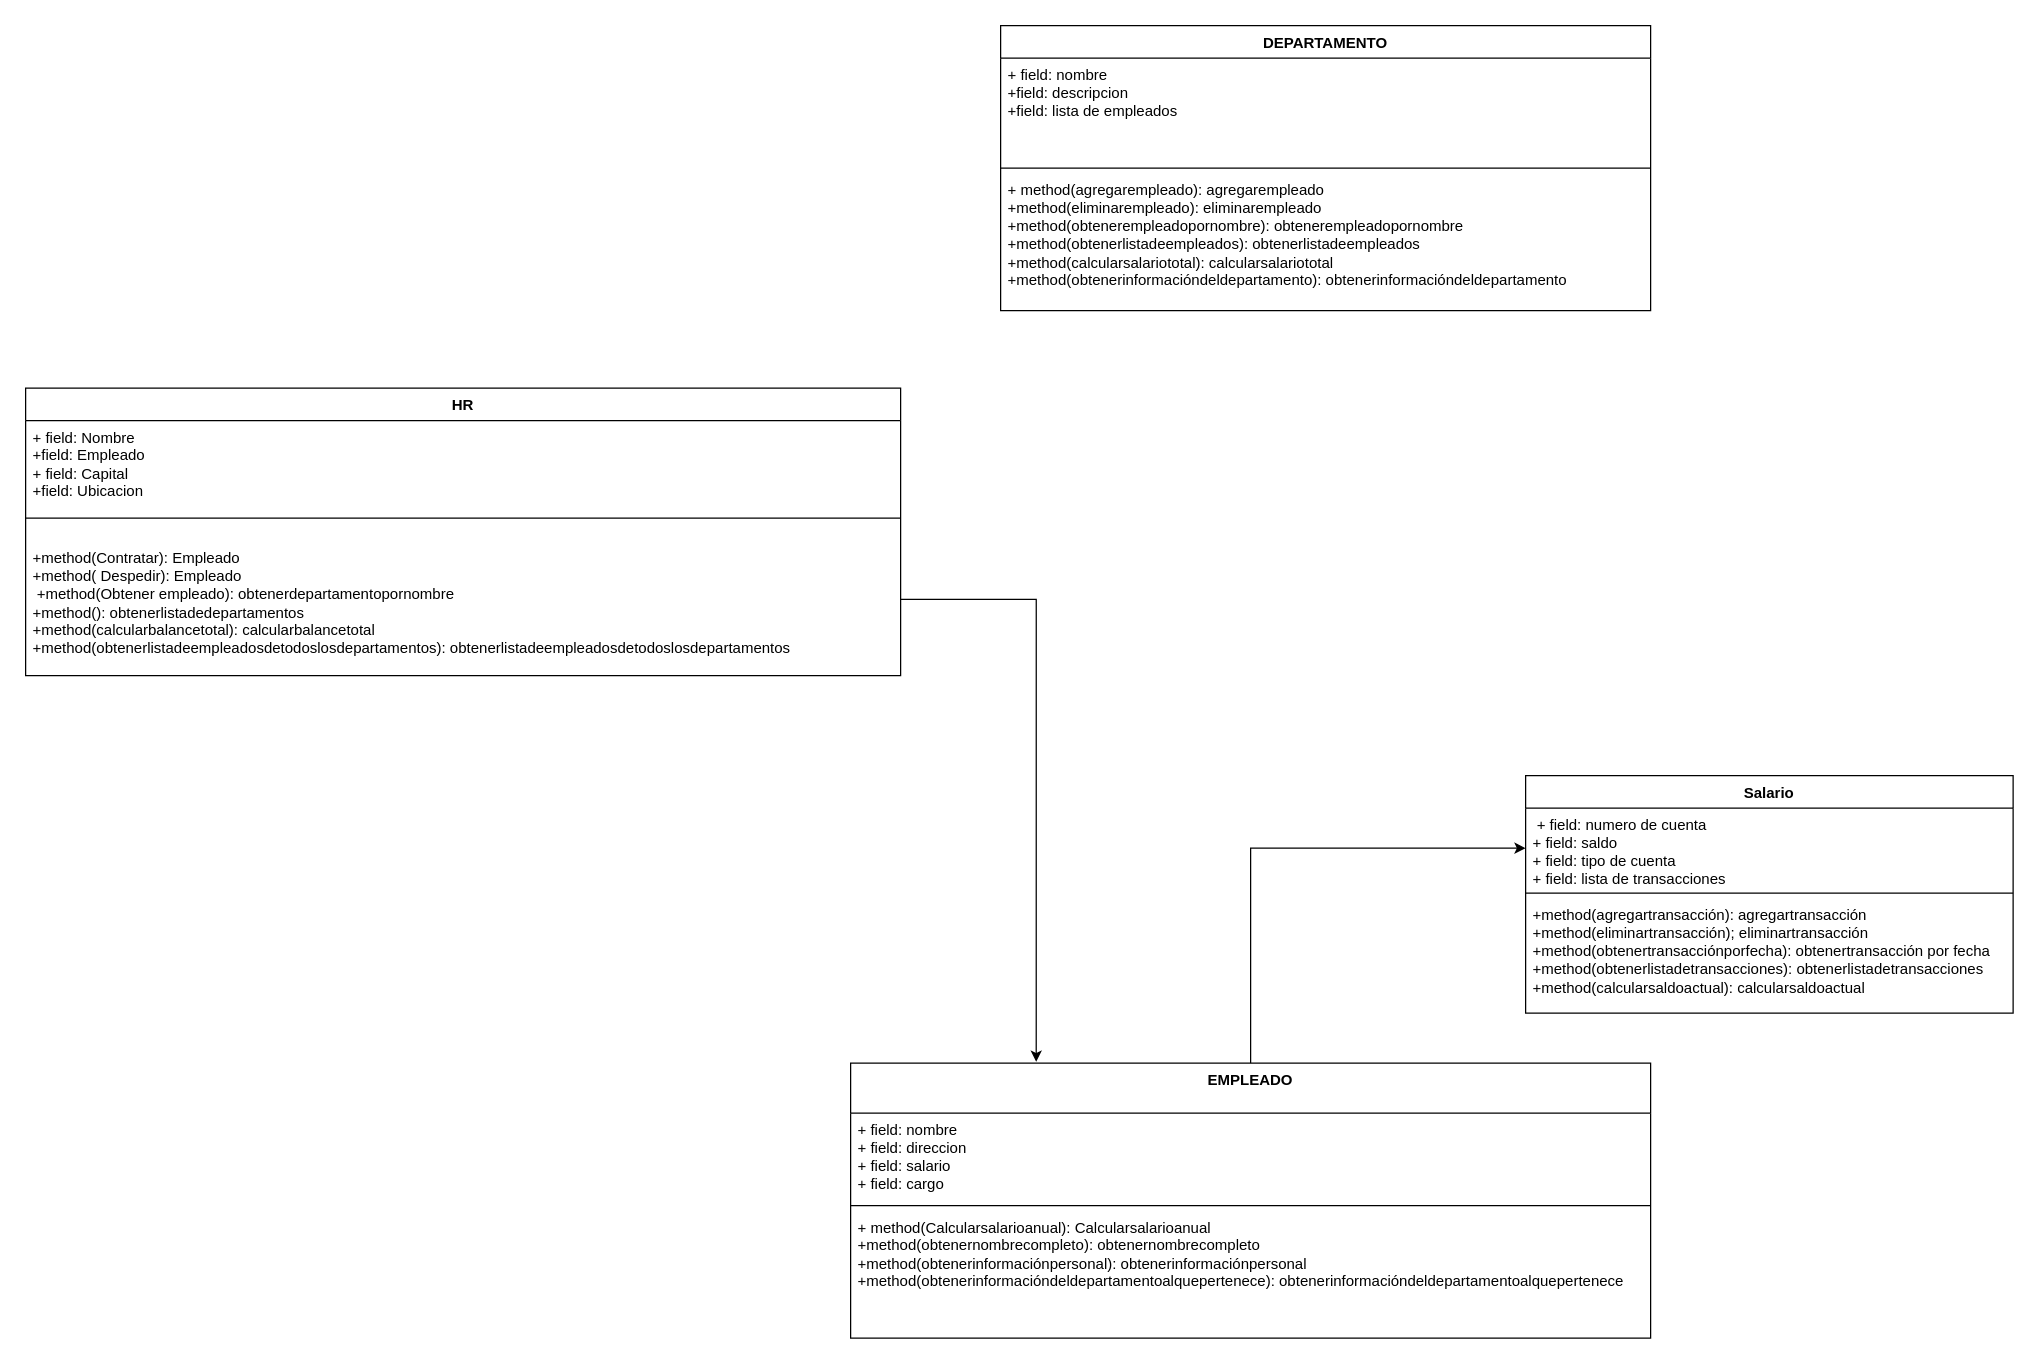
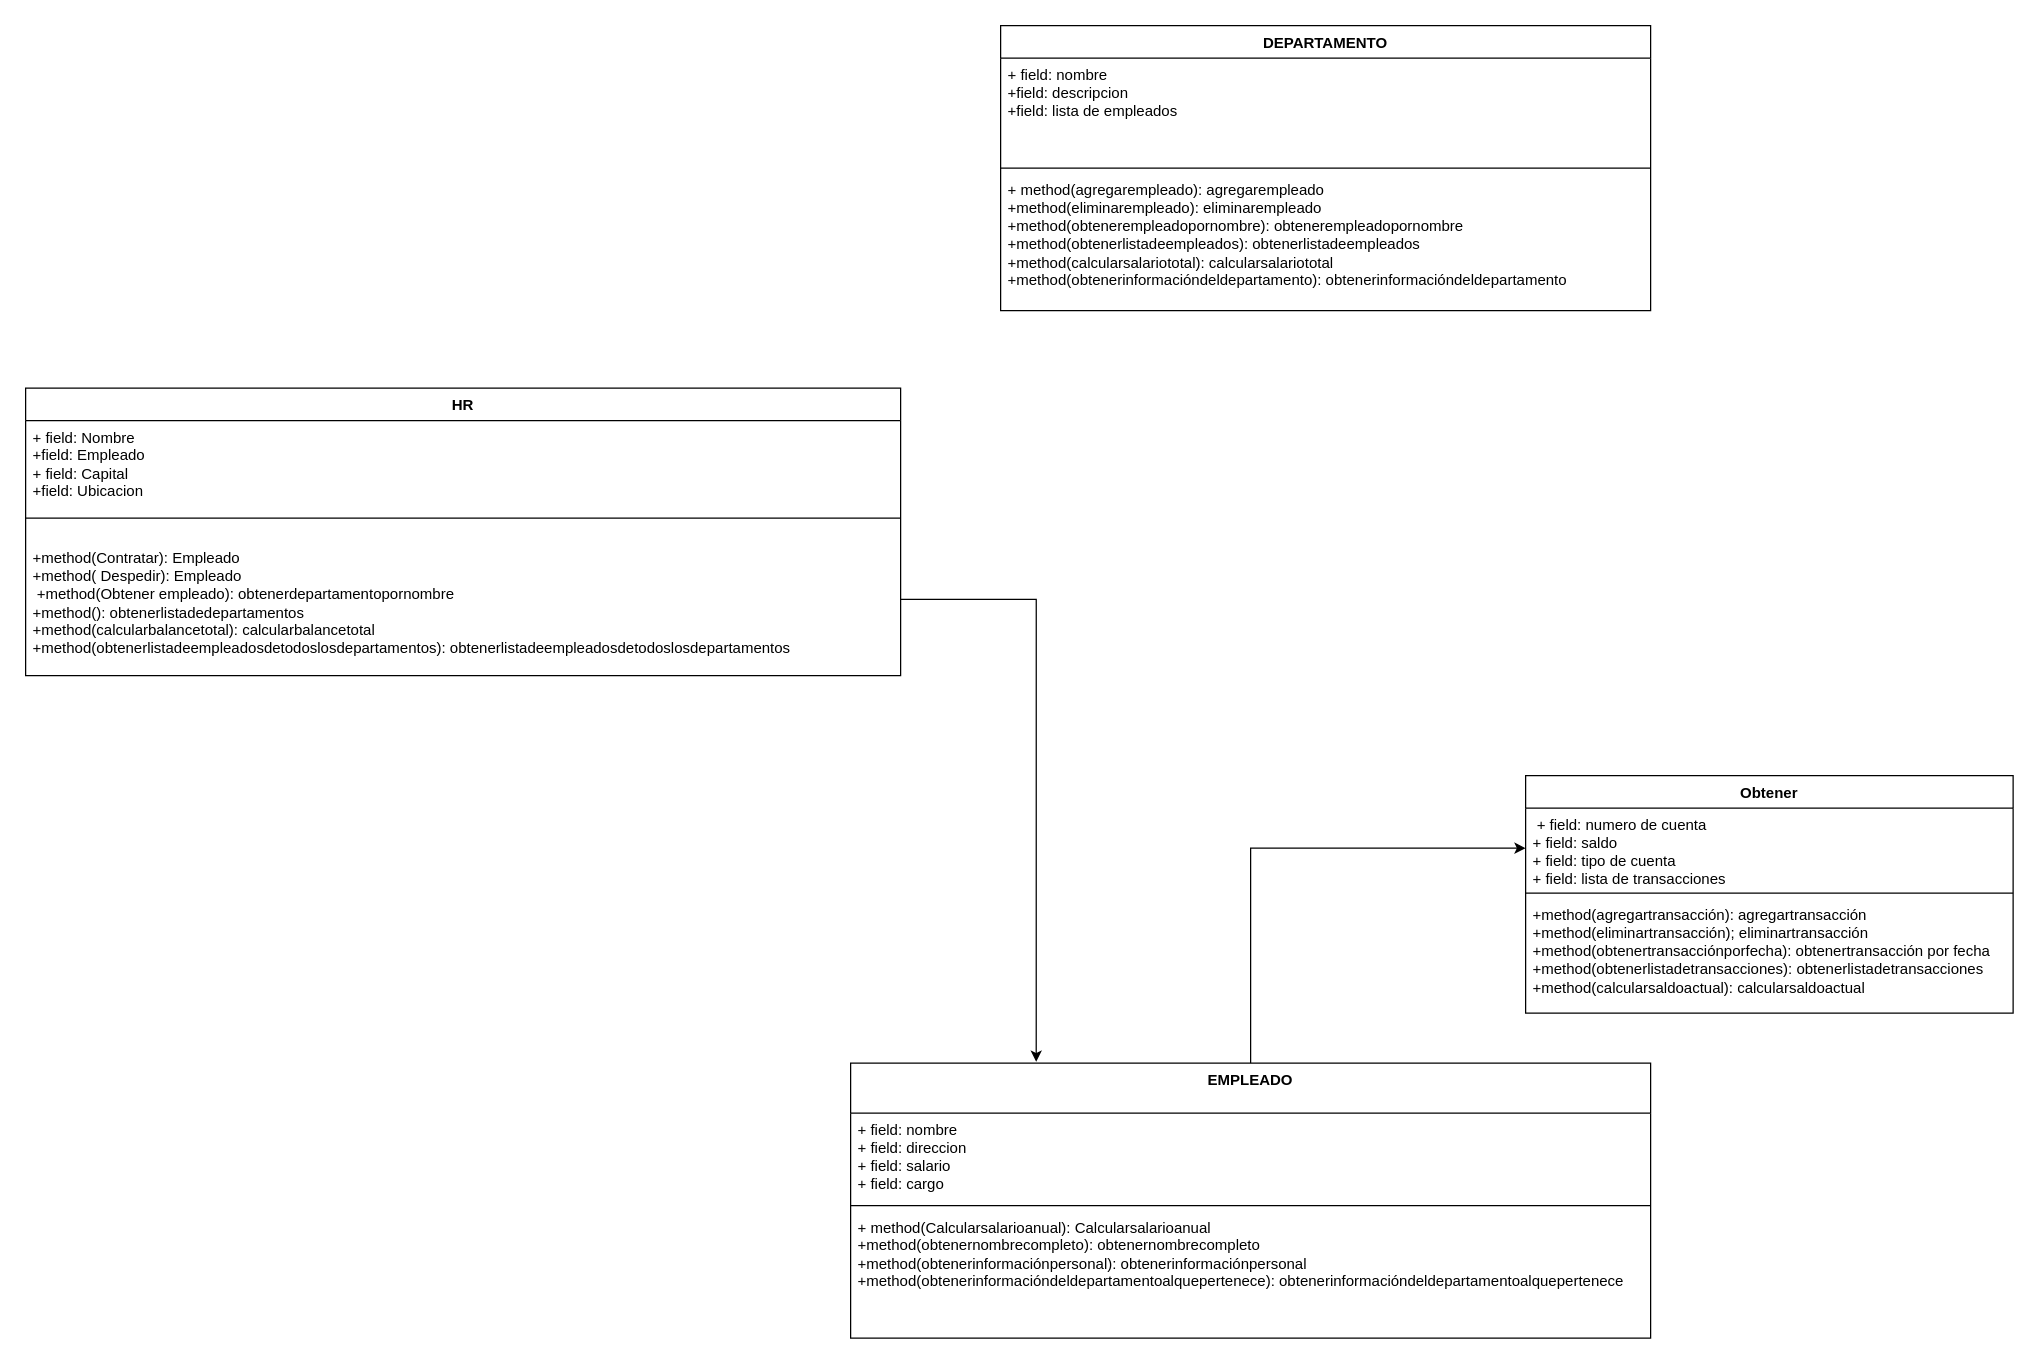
node "Salario": label "Salario" -> "Obtener"
